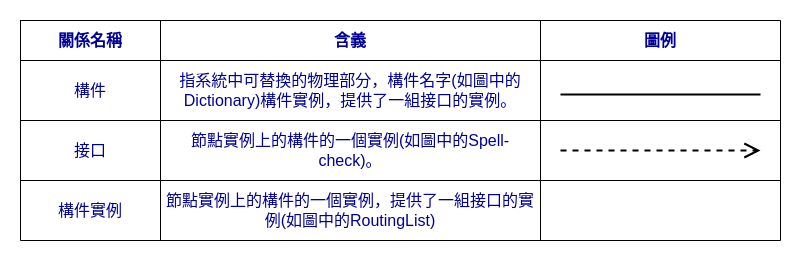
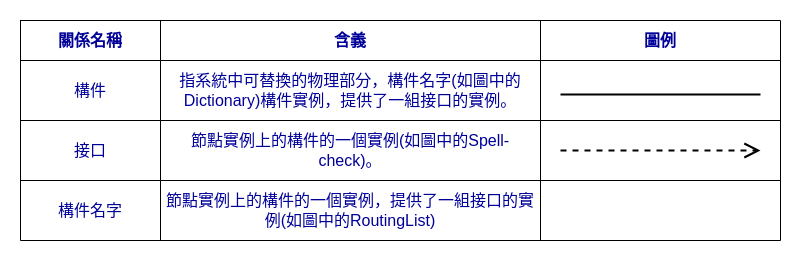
node "構件實例": label "構件實例" -> "構件名字"
